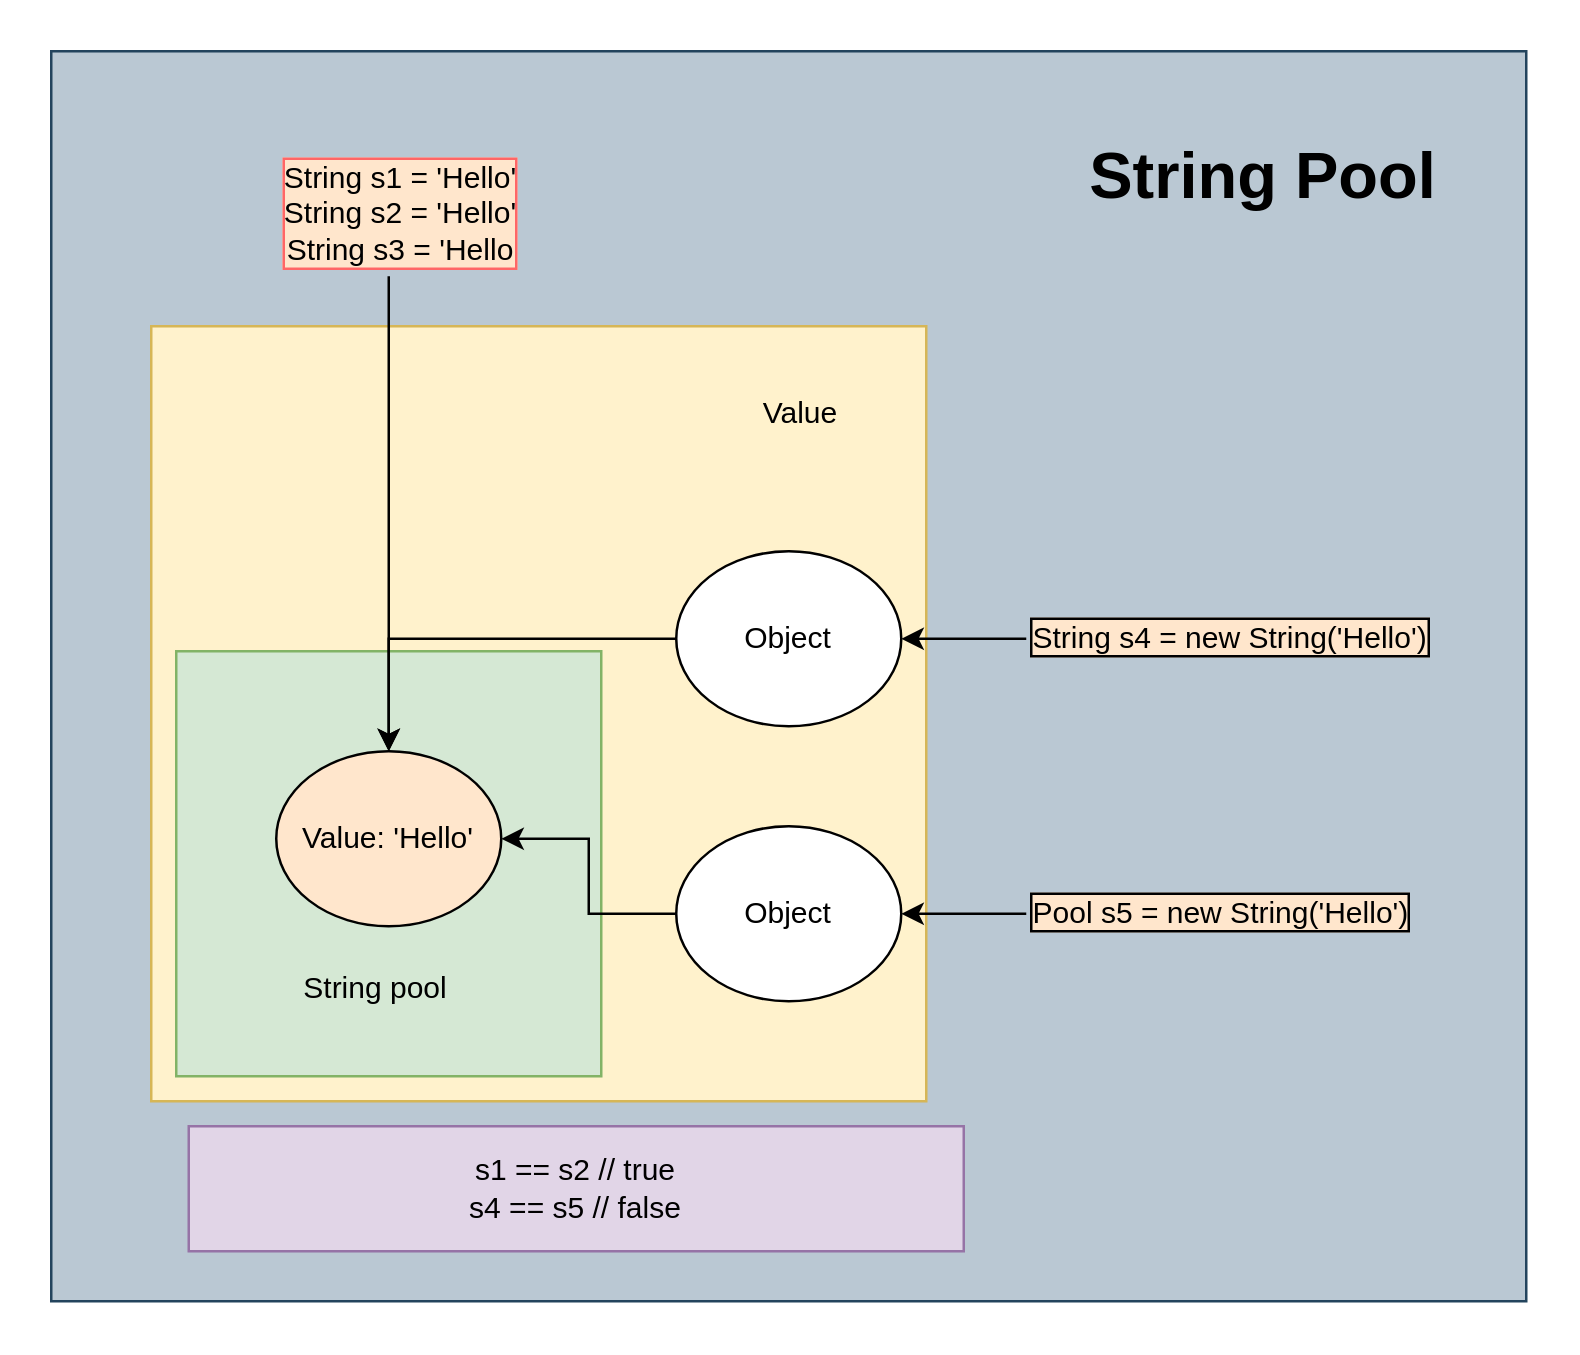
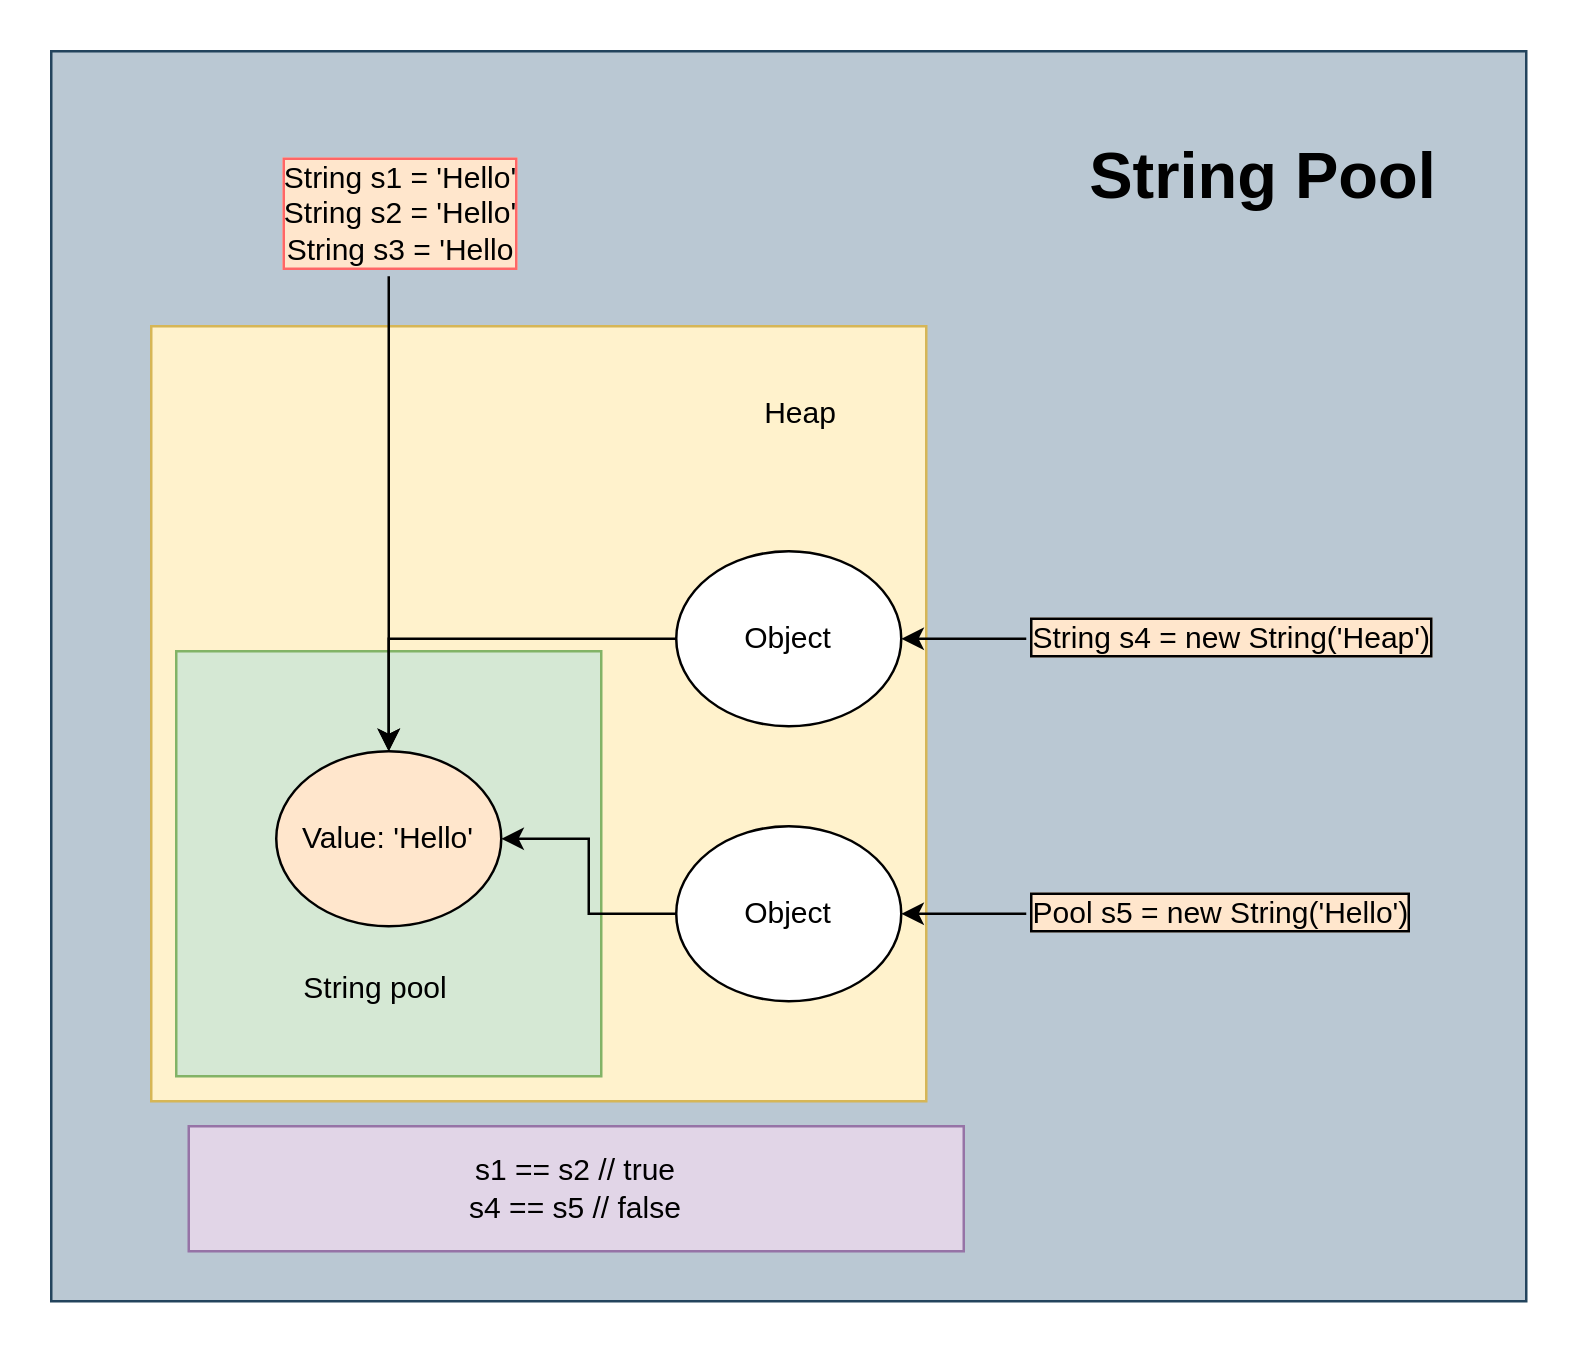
node "Value": label "Value" -> "Heap"
node "String s4 = new String('Hello')": label "String s4 = new String('Hello')" -> "String s4 = new String('Heap')"
